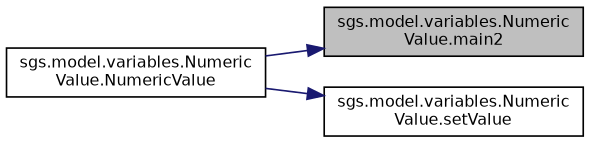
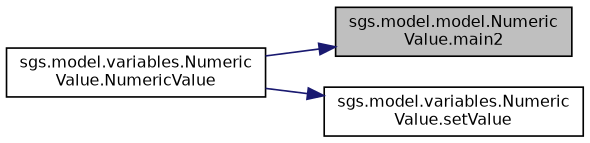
node "sgs.model.variables.Numeric Value.main2": label "sgs.model.variables.Numeric Value.main2" -> "sgs.model.model.Numeric Value.main2"
